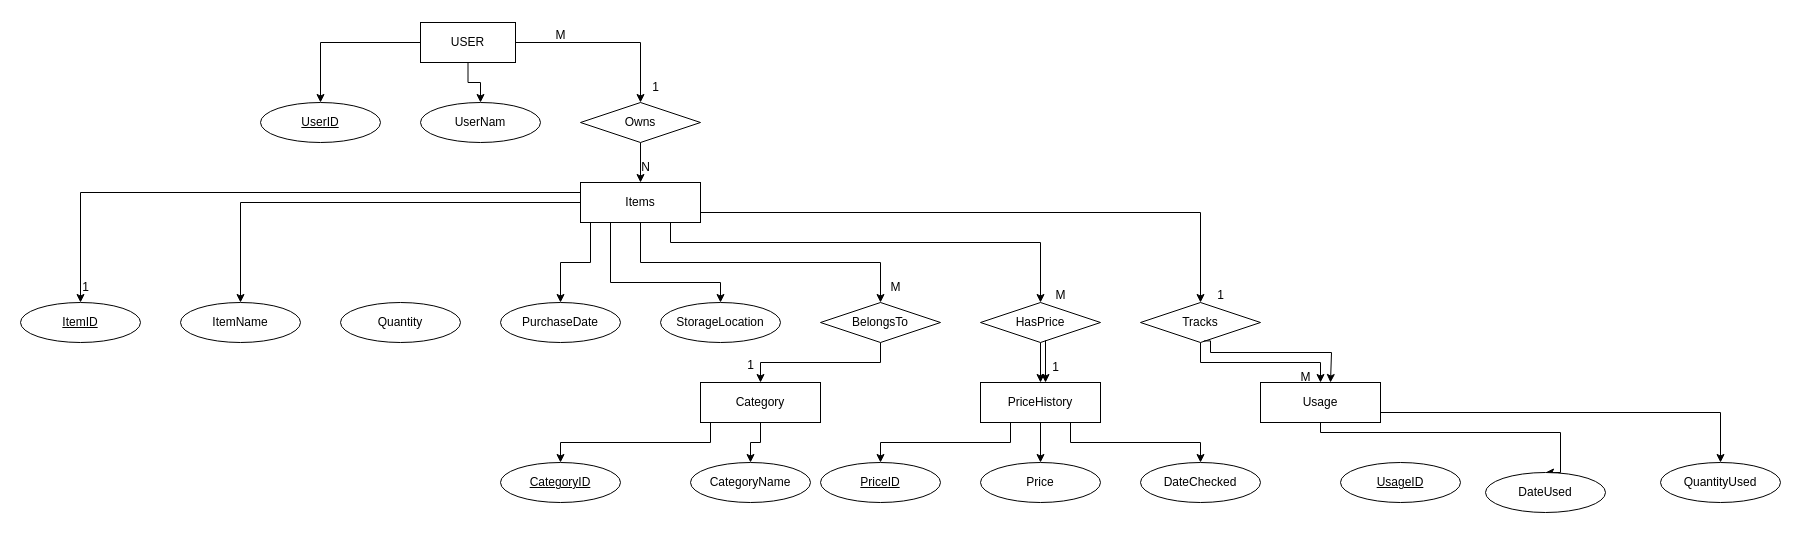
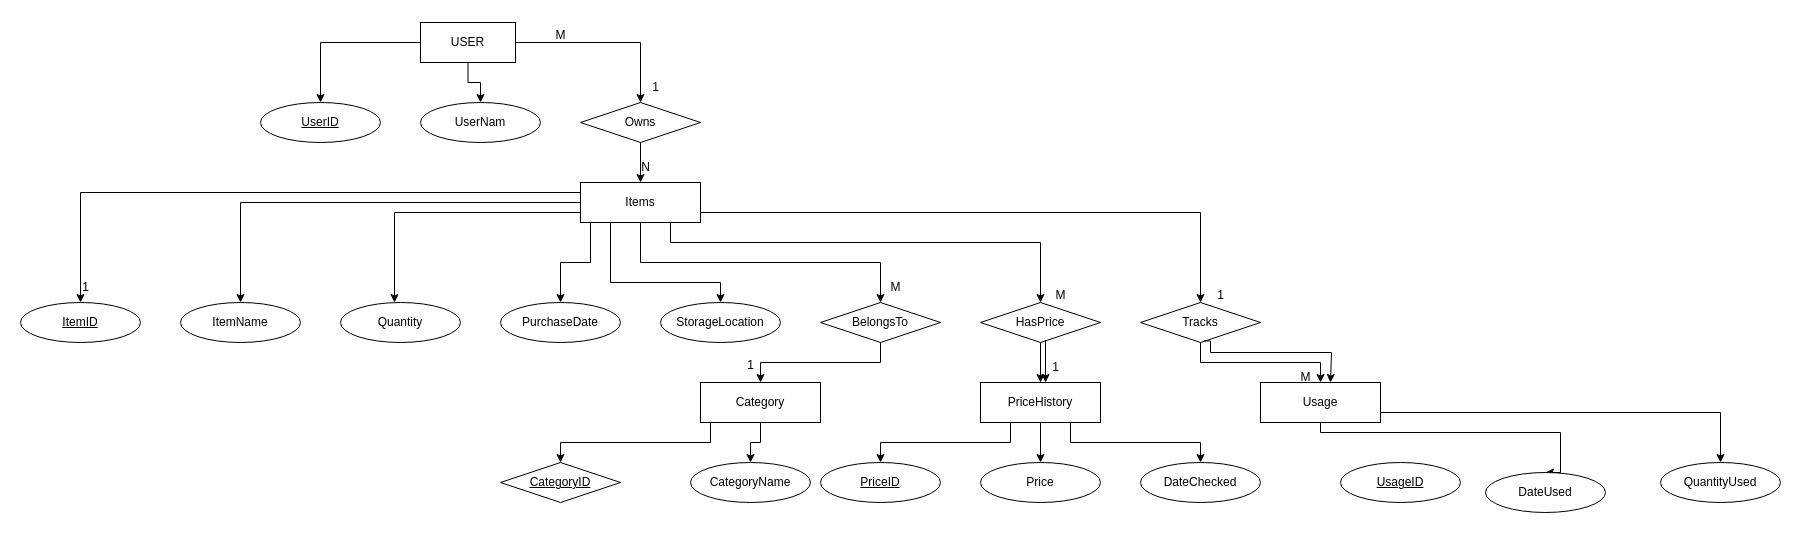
edge "Items" -> "Quantity": added
node "CategoryID": shape ellipse -> diamond
